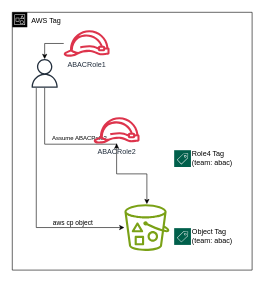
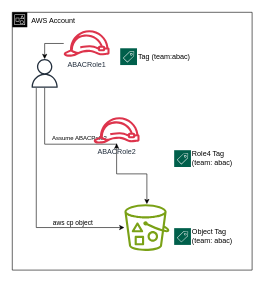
node "AWS Tag": label "AWS Tag" -> "AWS Account"
node "Tag (team:abac)": added
